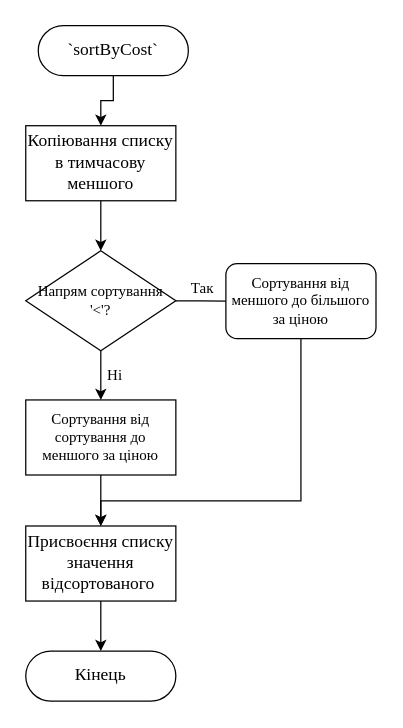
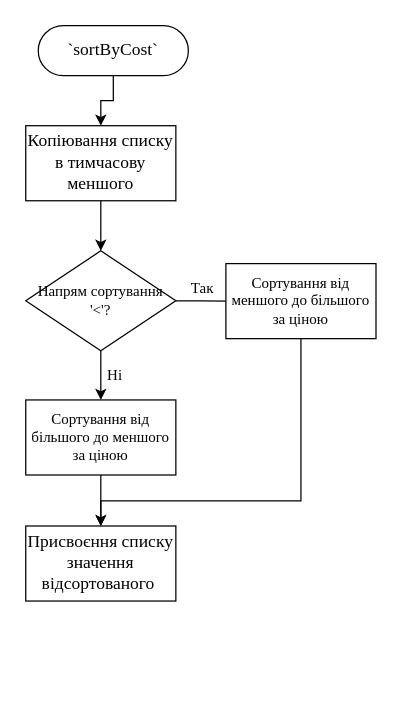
node "Сортування від меншого до більшого за ціною": shape rounded rectangle -> rectangle
node "Сортування від сортування до меншого за ціною": label "Сортування від сортування до меншого за ціною" -> "Сортування від більшого до меншого за ціною"
edge "Сортування від меншого до більшого за ціною" -> "Присвоєння списку значення відсортованого": arrowhead classic -> open
edge "Присвоєння списку значення відсортованого" -> "Кінець": removed
node "Кінець": removed
